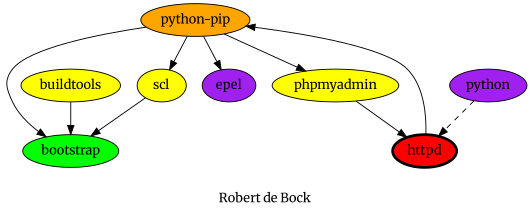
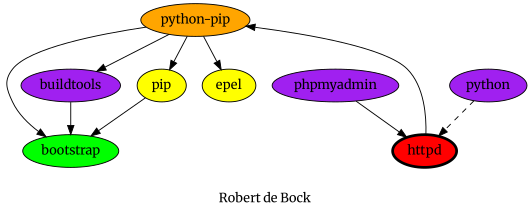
edge "python-pip" -> "phpmyadmin": now "python-pip" -> "buildtools"
node "buildtools": fillcolor yellow -> purple
node "scl": label "scl" -> "pip"
node "epel": fillcolor purple -> yellow
node "phpmyadmin": fillcolor yellow -> purple
